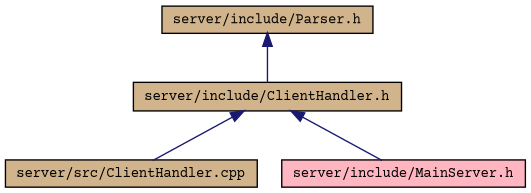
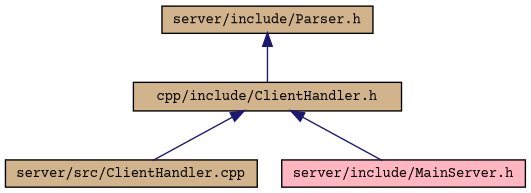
node "server/include/ClientHandler.h": label "server/include/ClientHandler.h" -> "cpp/include/ClientHandler.h"
